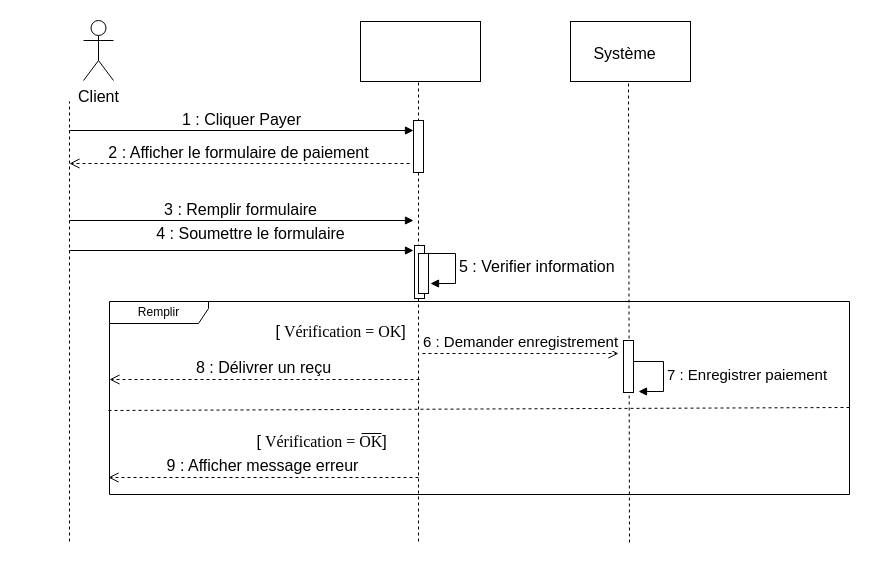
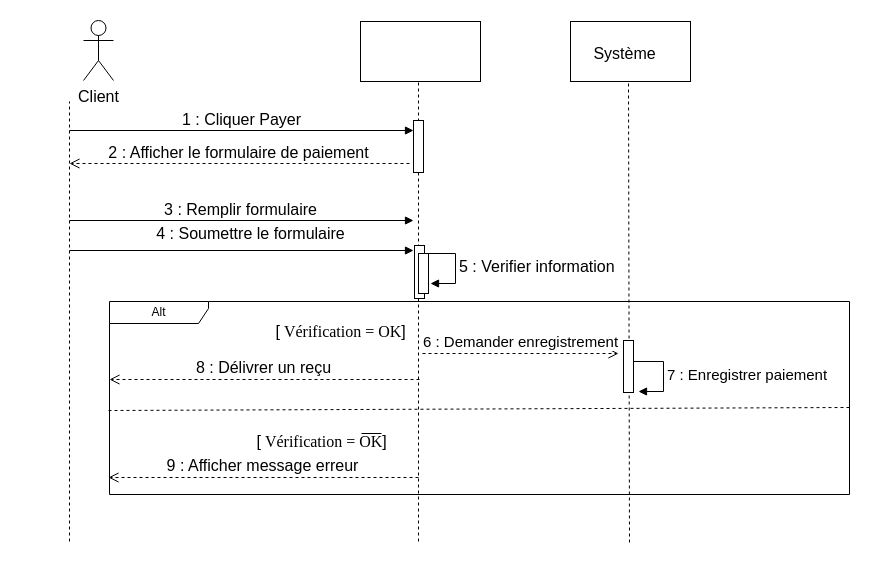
node "Remplir": label "Remplir" -> "Alt"
